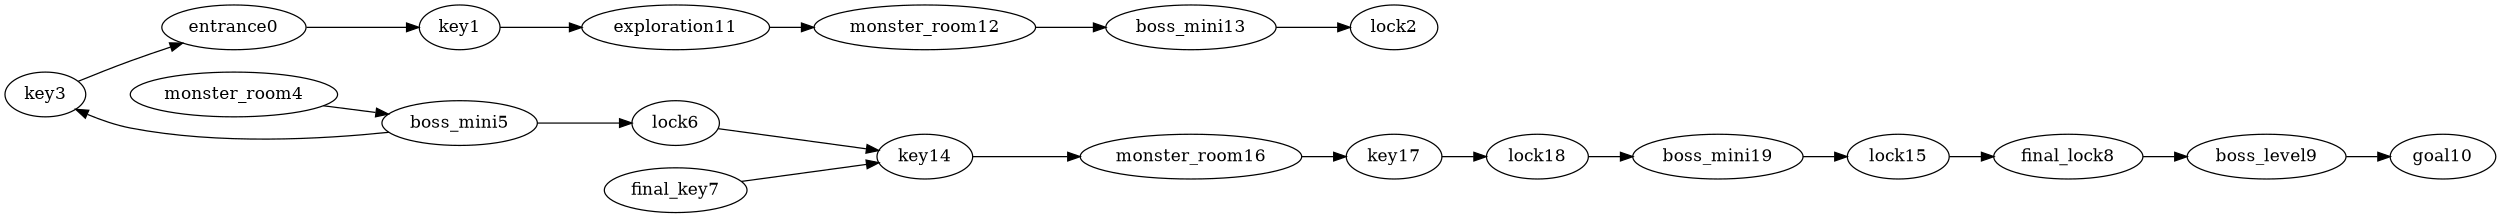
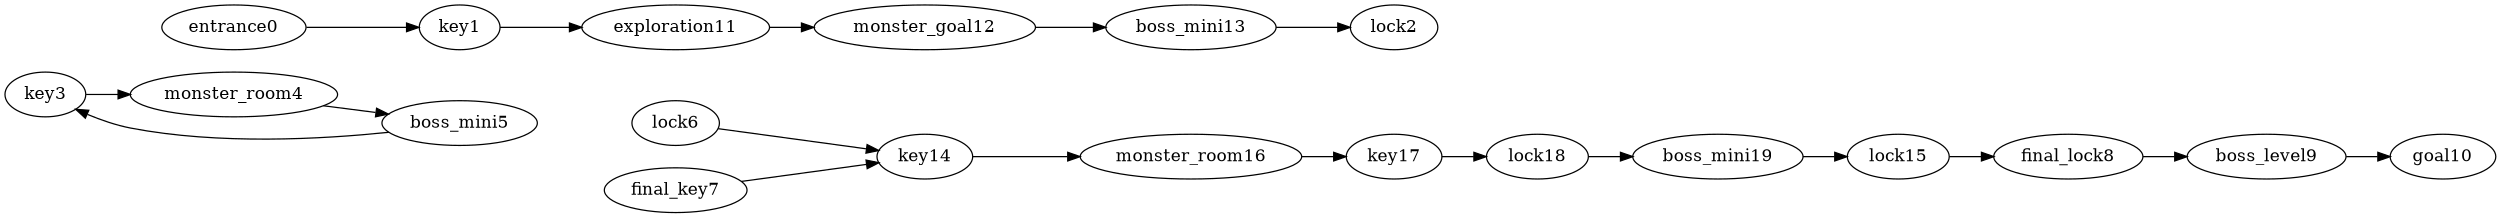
node "monster_room12": label "monster_room12" -> "monster_goal12"
edge "key3" -> "entrance0": now "key3" -> "monster_room4"
edge "boss_mini5" -> "lock6": removed
